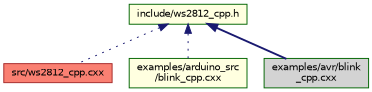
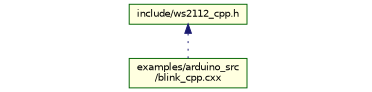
node "include/ws2812_cpp.h": label "include/ws2812_cpp.h" -> "include/ws2112_cpp.h"
node "src/ws2812_cpp.cxx": removed
node "examples/avr/blink _cpp.cxx": removed
